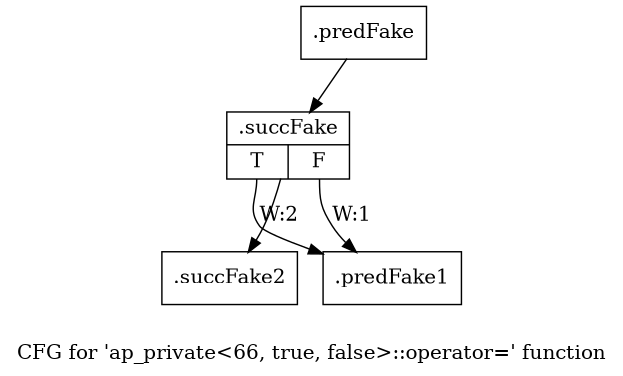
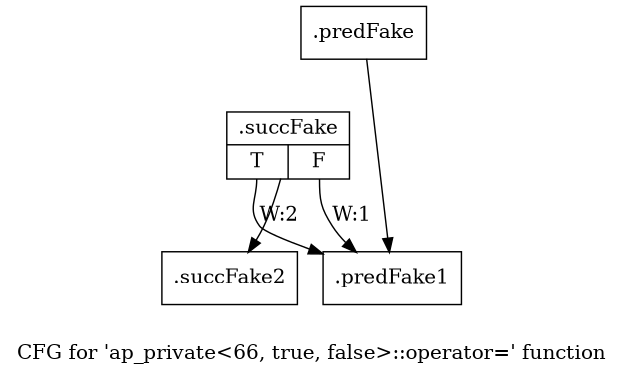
edge ".predFake" -> ".succFake": now ".predFake" -> ".predFake1"
